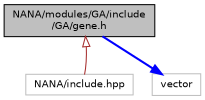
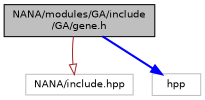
edge "NANA/include.hpp" -> "NANA/modules/GA/include /GA/gene.h": reversed
node "vector": label "vector" -> "hpp"
